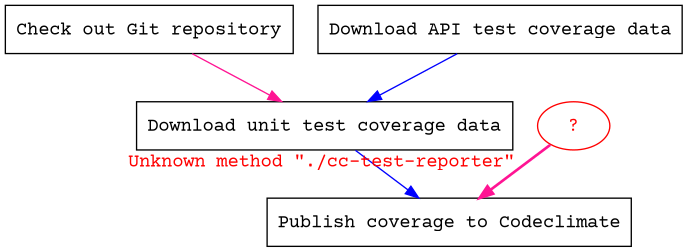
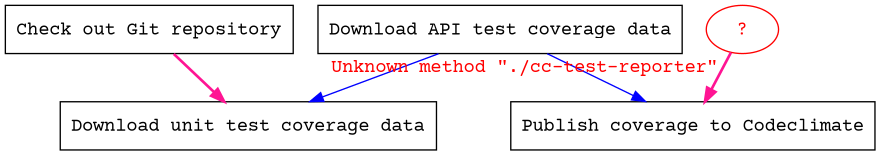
edge "Check out Git repository" -> "Download unit test coverage data": style solid -> bold
edge "Download unit test coverage data" -> "Publish coverage to Codeclimate": now "Download API test coverage data" -> "Publish coverage to Codeclimate"
